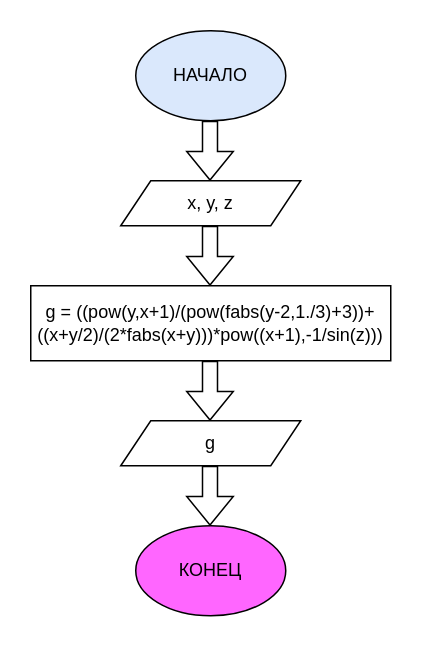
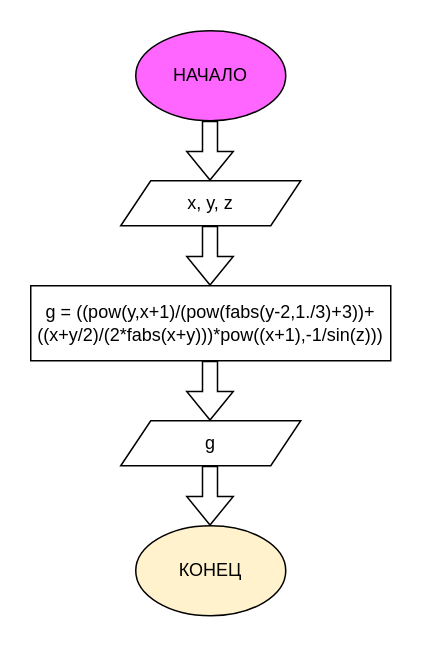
node "НАЧАЛО": fillcolor #dae8fc -> #ff66ff
node "КОНЕЦ": fillcolor #ff66ff -> #fff2cc
